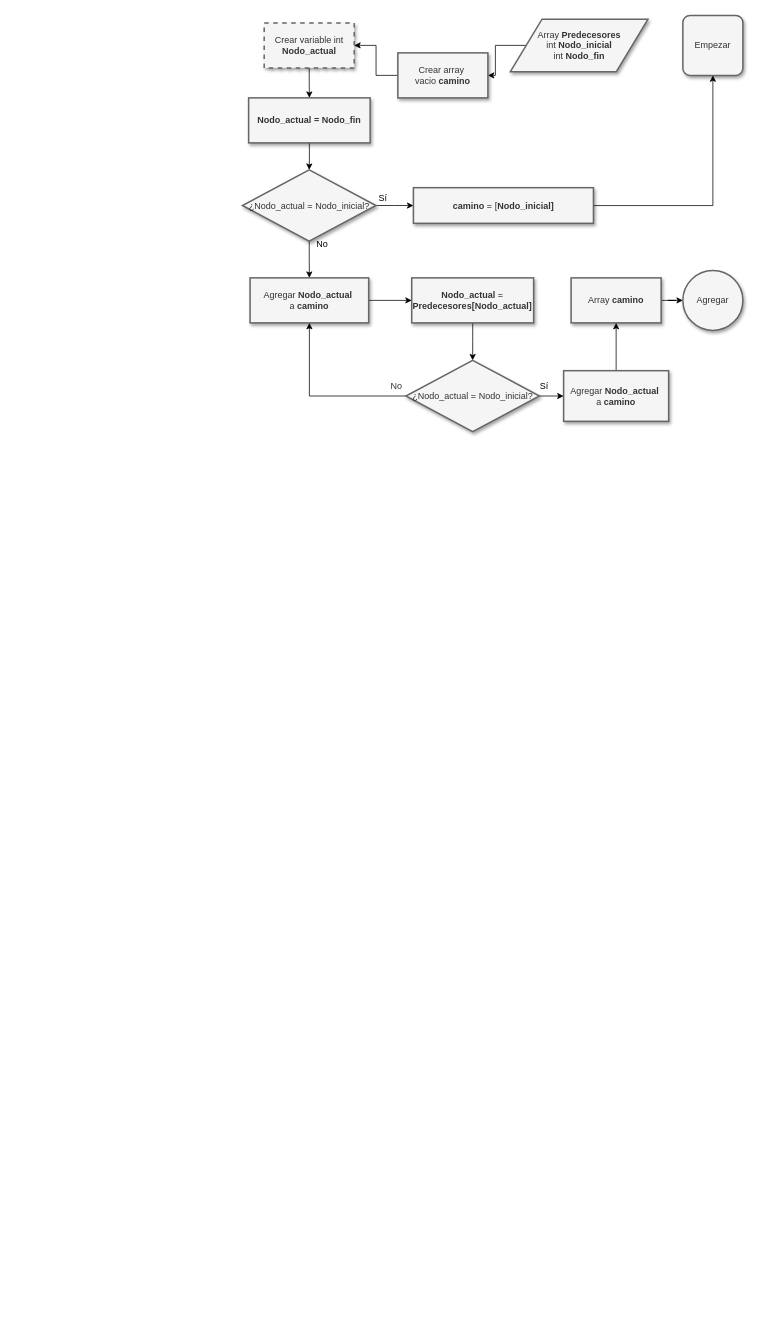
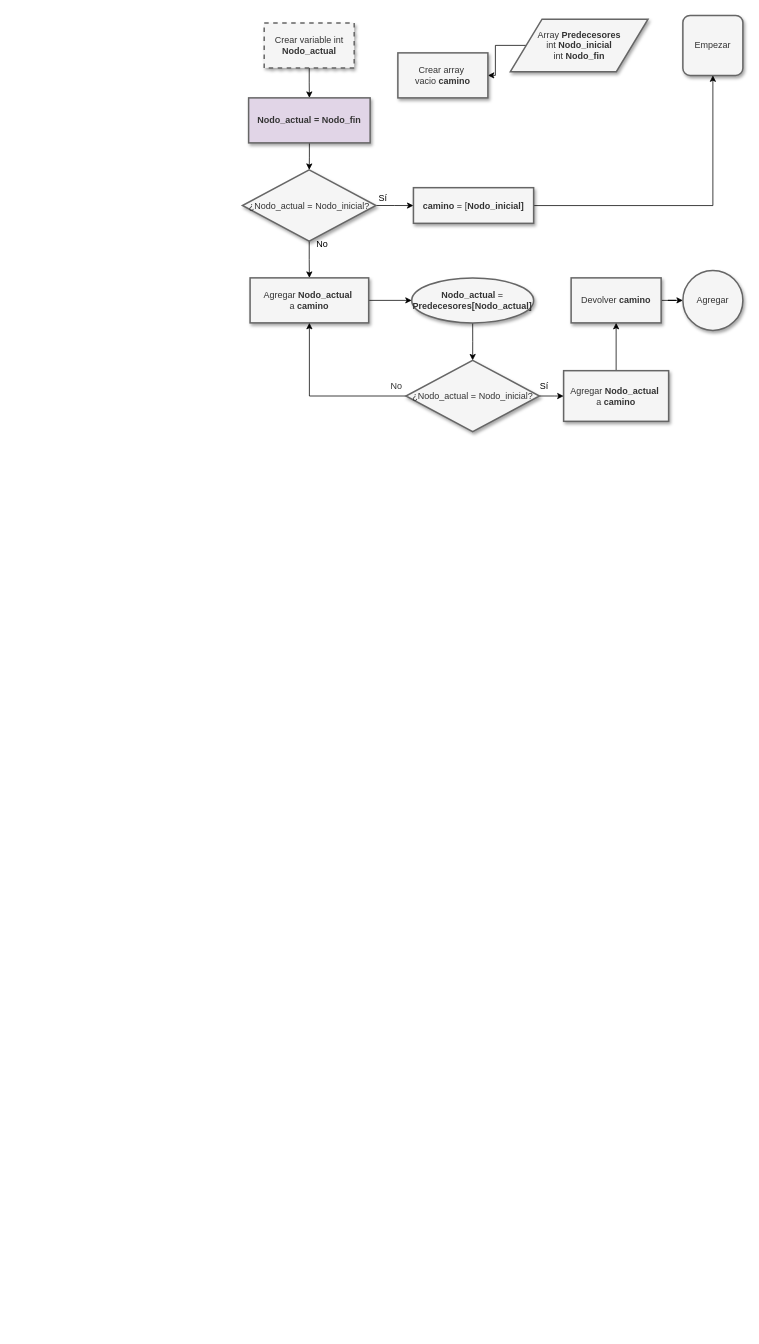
edge "Crear array vacio camino" -> "Crear variable int Nodo_actual": removed
node "Nodo_actual = Nodo_fin": fillcolor #f5f5f5 -> #e1d5e7
node "camino = [Nodo_inicial]": size 180x36 -> 120x36
node "Nodo_actual = Predecesores[Nodo_actual]": shape rectangle -> ellipse
node "Array camino": label "Array camino" -> "Devolver camino"
